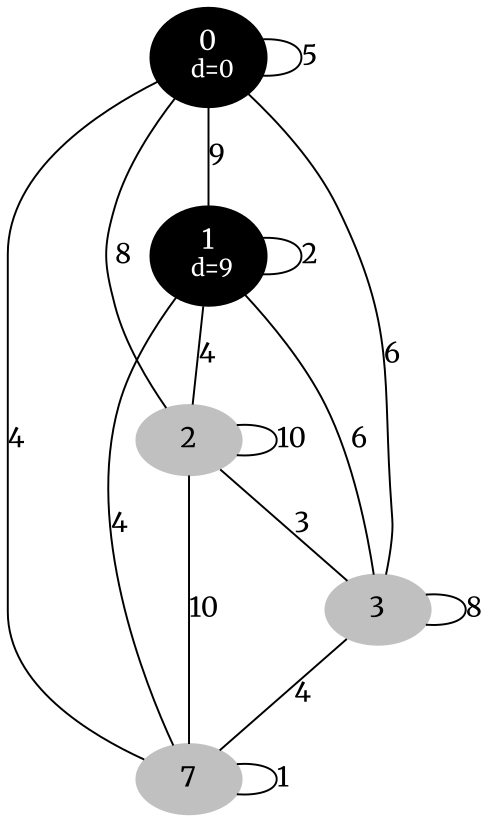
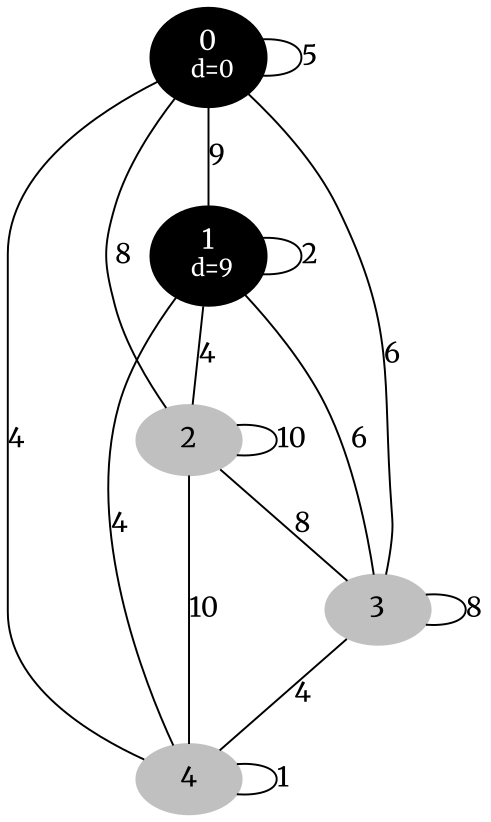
edge "2" -- "3": label "3" -> "8"
node "7": label "7" -> "4"
